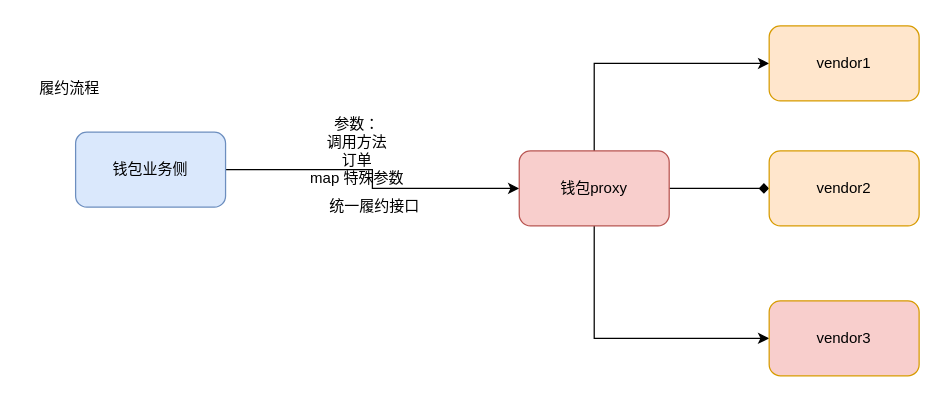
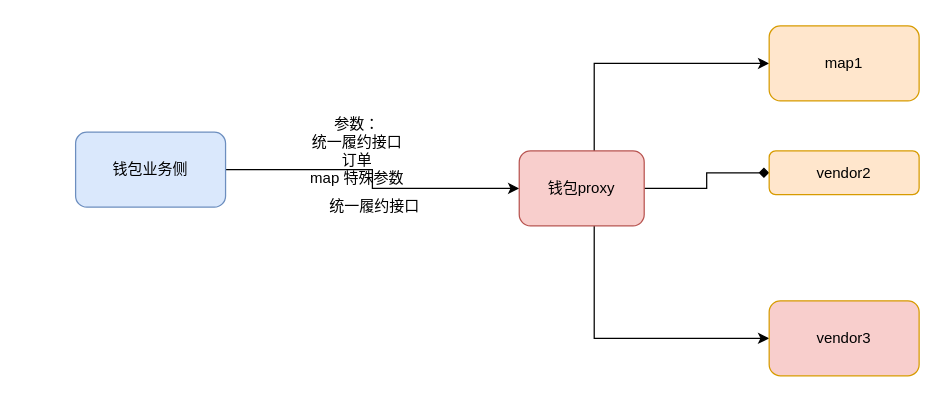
node "vendor1": label "vendor1" -> "map1"
node "履约流程": removed
node "参数： 调用方法 订单 map 特殊参数": label "参数： 调用方法 订单 map 特殊参数" -> "参数： 统一履约接口 订单 map 特殊参数"
node "钱包proxy": size 150x75 -> 125x75
node "vendor2": size 150x75 -> 150x44
